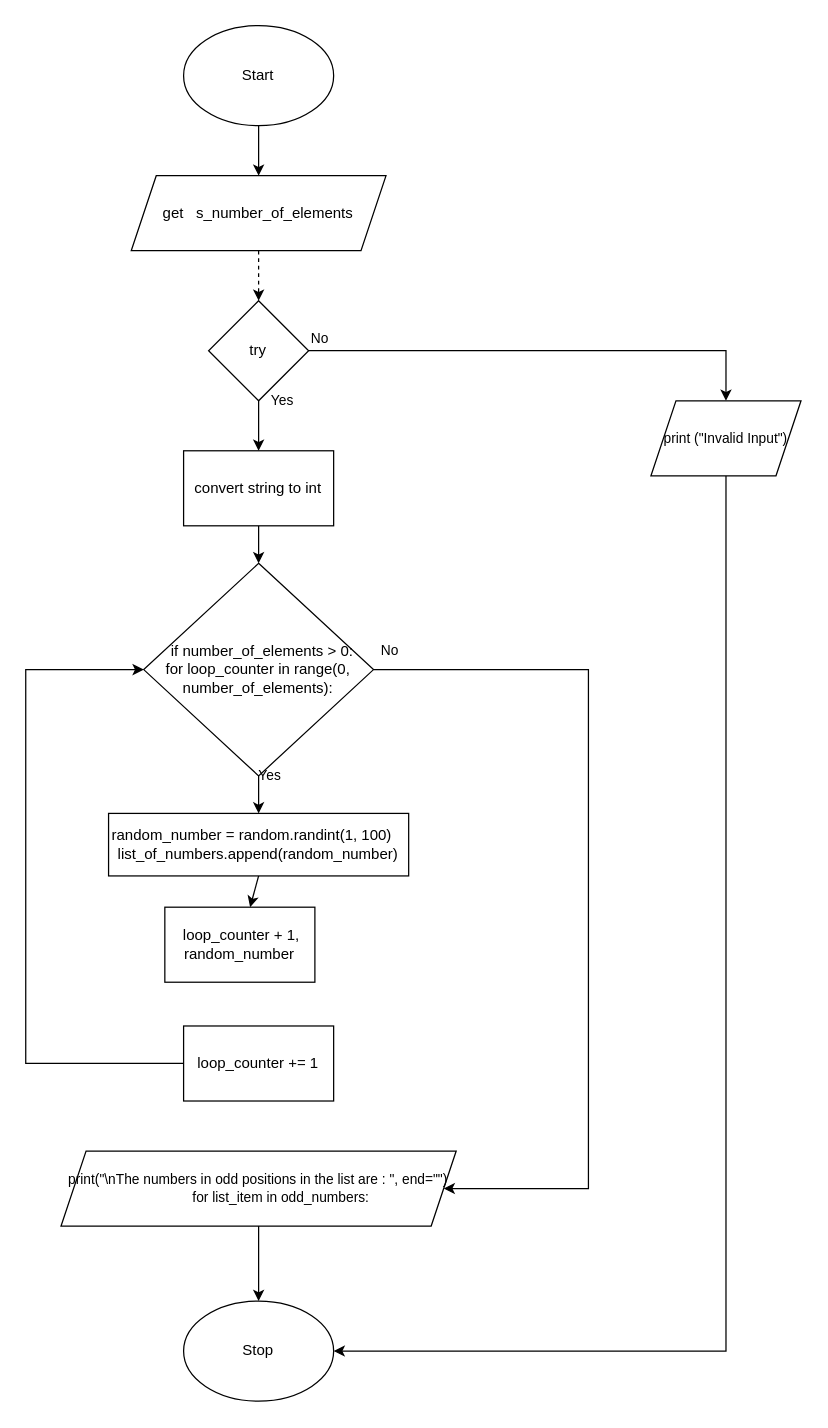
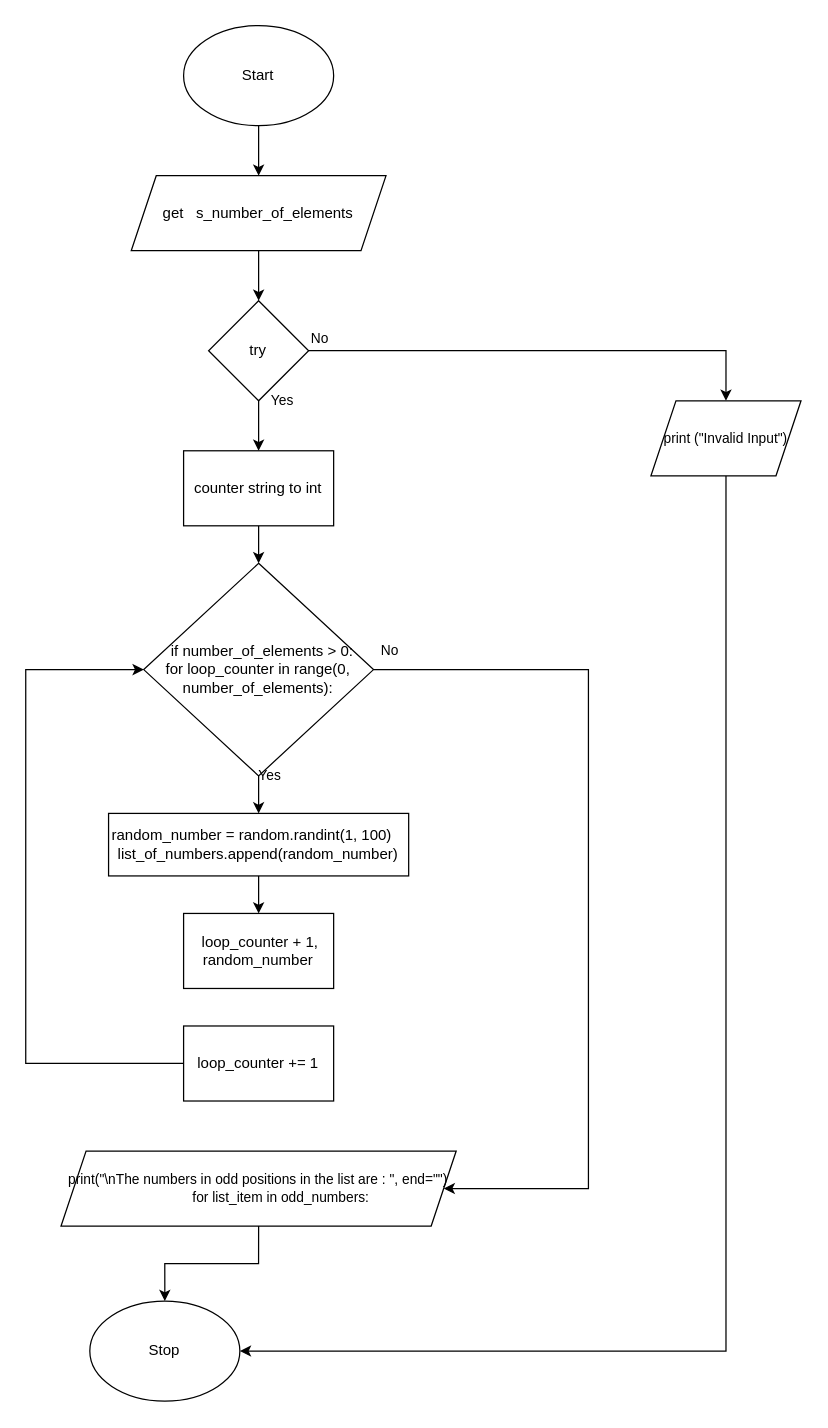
edge "get s_number_of_elements" -> "try": style dashed -> solid
node "convert string to int": label "convert string to int" -> "counter string to int"
node "loop_counter + 1, random_number": moved (240, 944) -> (258, 951)
node "Stop": moved (258, 1351) -> (165, 1351)
